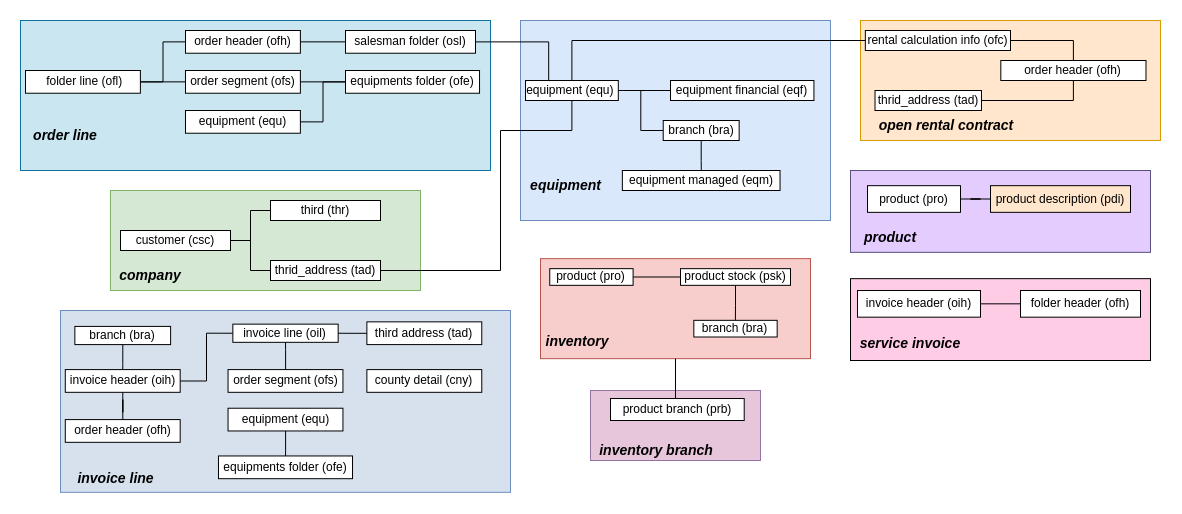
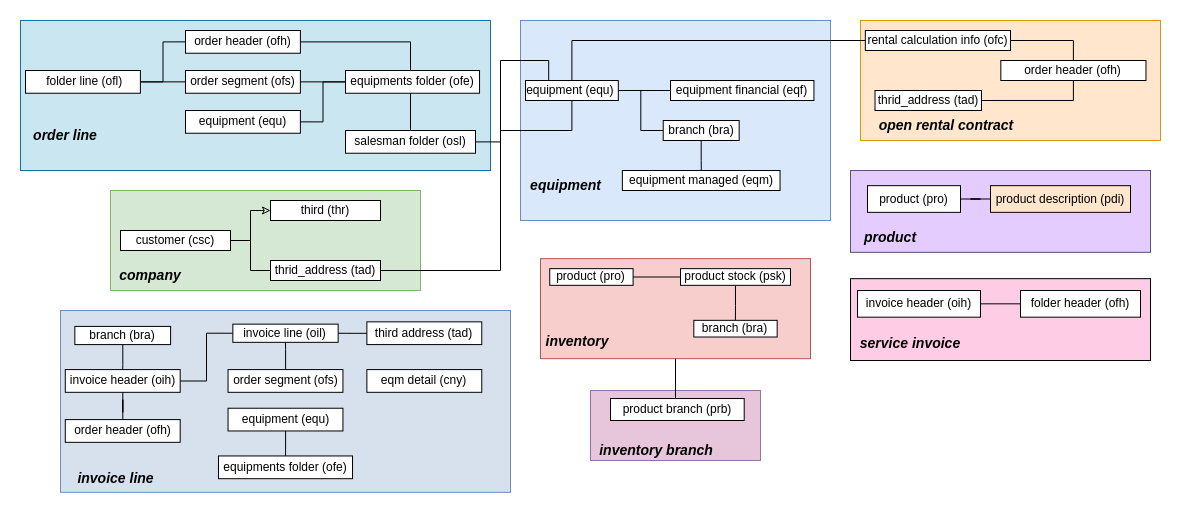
node "salesman folder (osl)": moved (411, 42) -> (411, 142)
edge "third (thr)" -- "customer (csc)": arrowhead none -> classic
node "county detail (cny)": label "county detail (cny)" -> "eqm detail (cny)"
